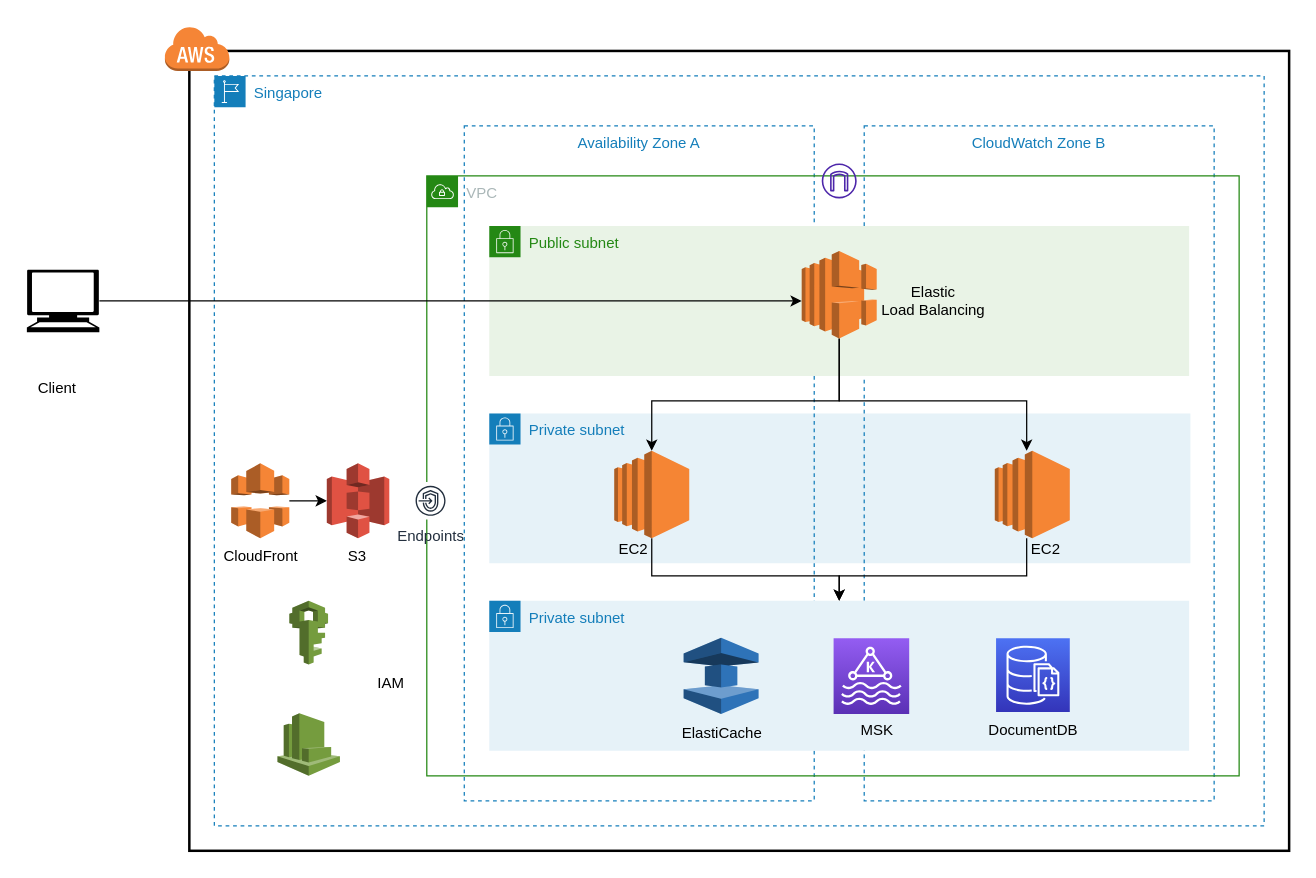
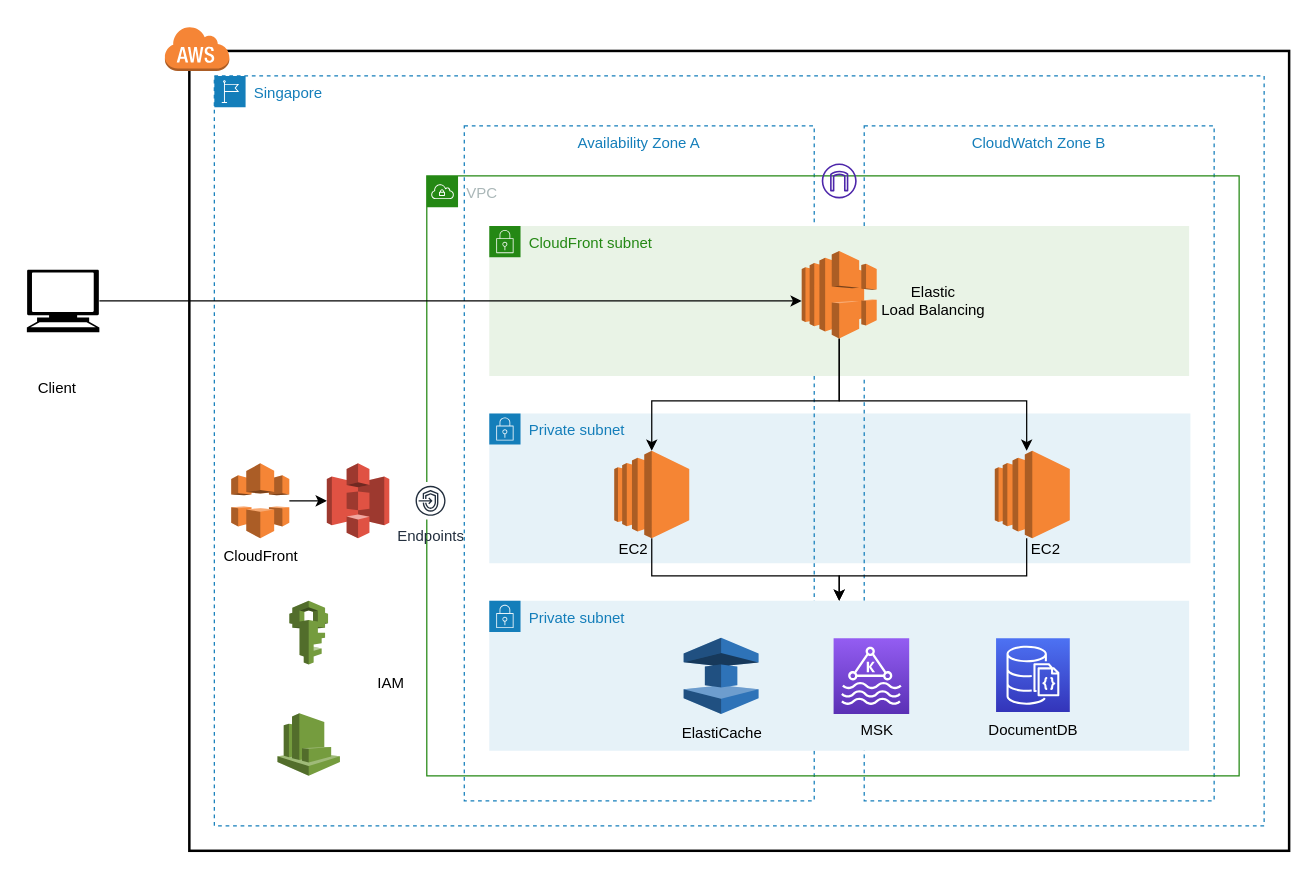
node "Public subnet": label "Public subnet" -> "CloudFront subnet"
node "S3": removed
